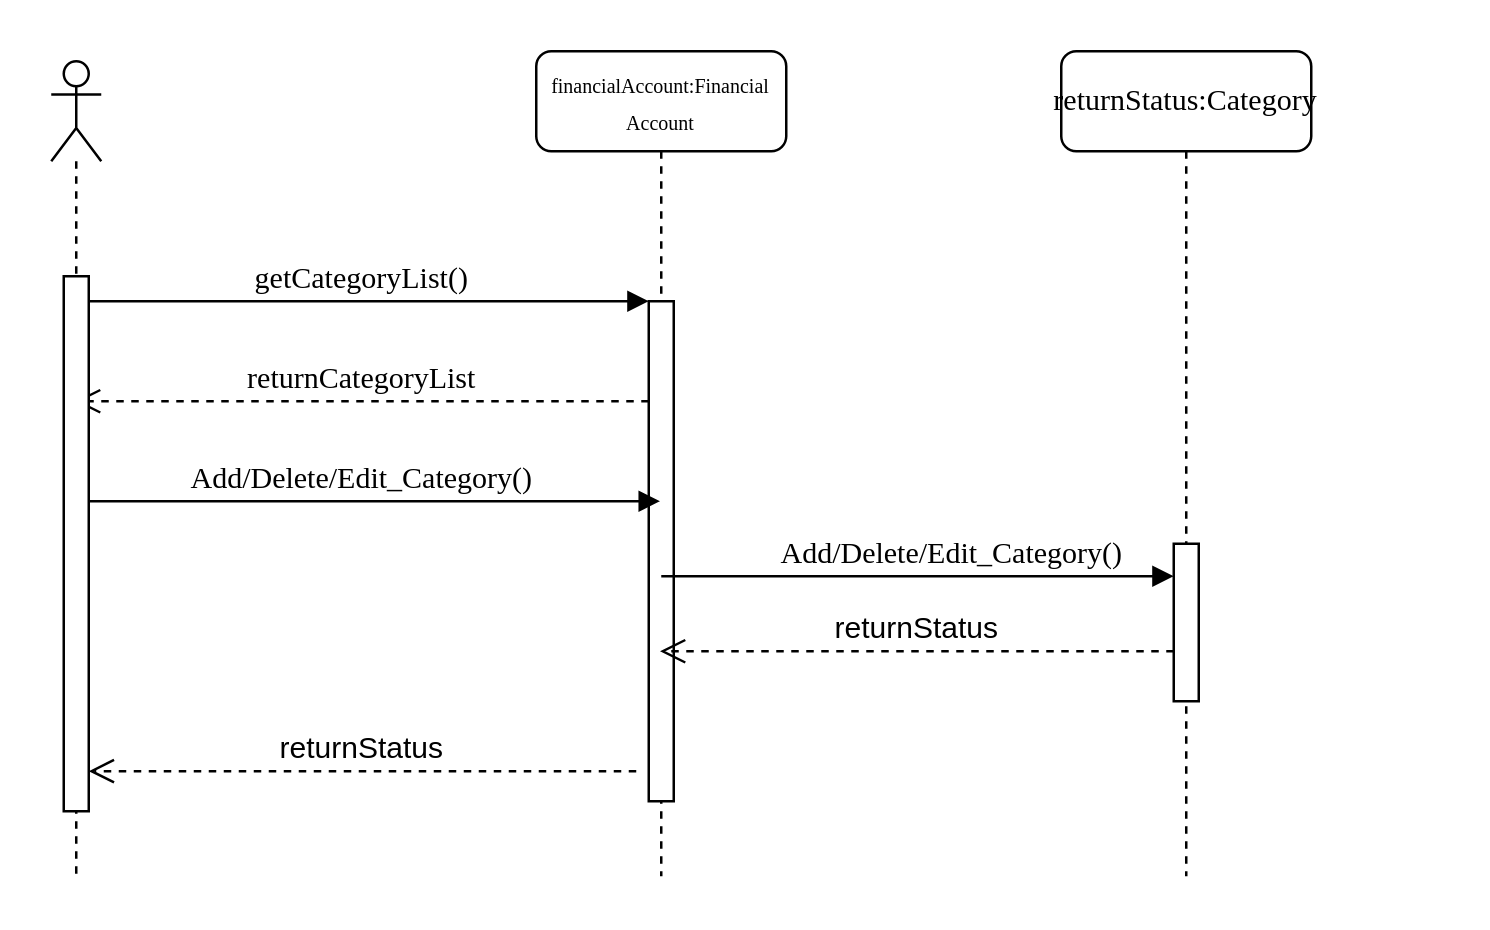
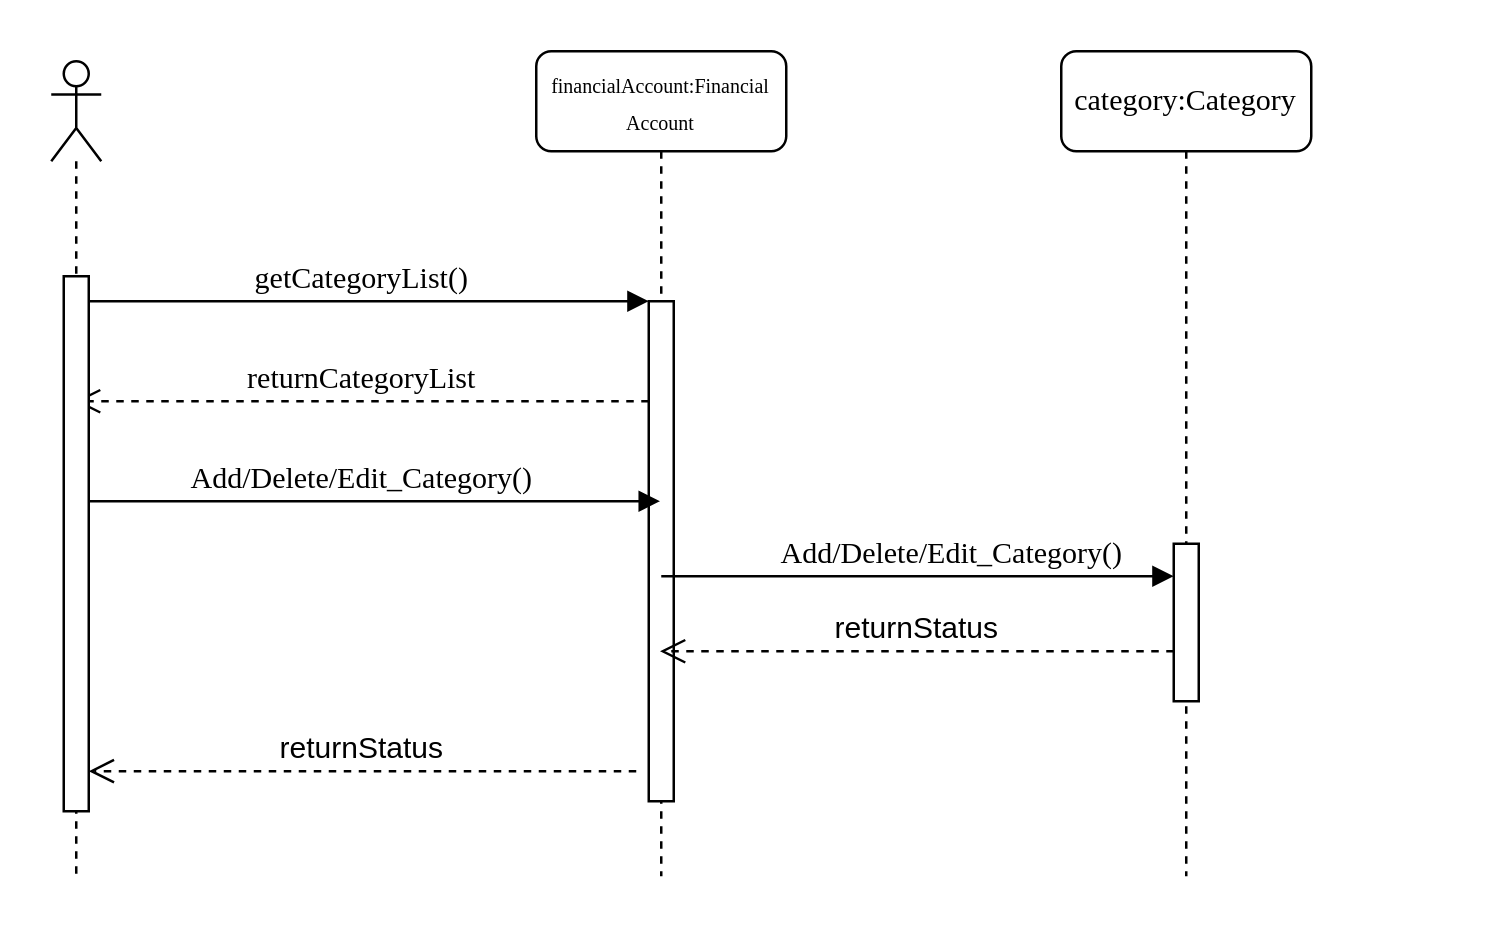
node "returnStatus:Category": label "returnStatus:Category" -> "category:Category"
